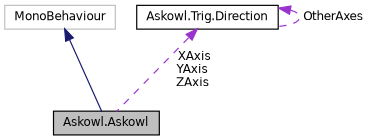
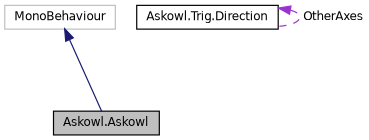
edge "Askowl.Askowl" -> "Askowl.Trig.Direction": removed, label "XAxis YAxis ZAxis"
